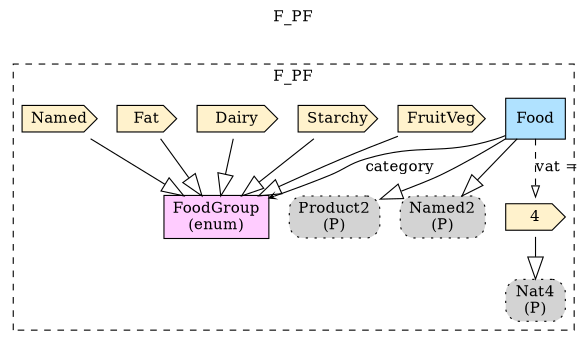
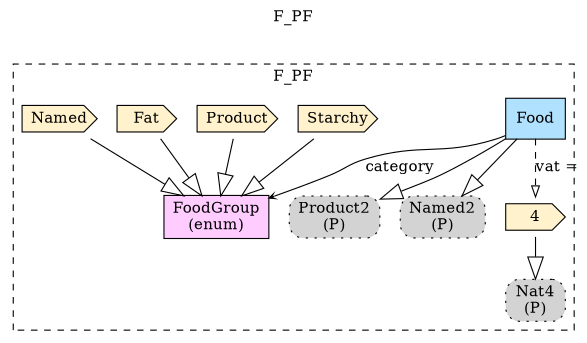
node "Dairy": label "Dairy" -> "Product"
node "FruitVeg": removed
